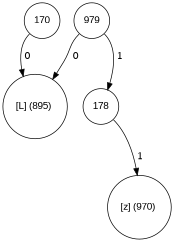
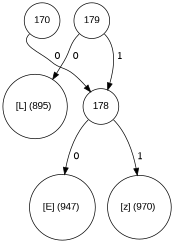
node "979": label "979" -> "179"
edge "170" -> "[L] (895)": now "170" -> "178"
node "[E] (947)": added
